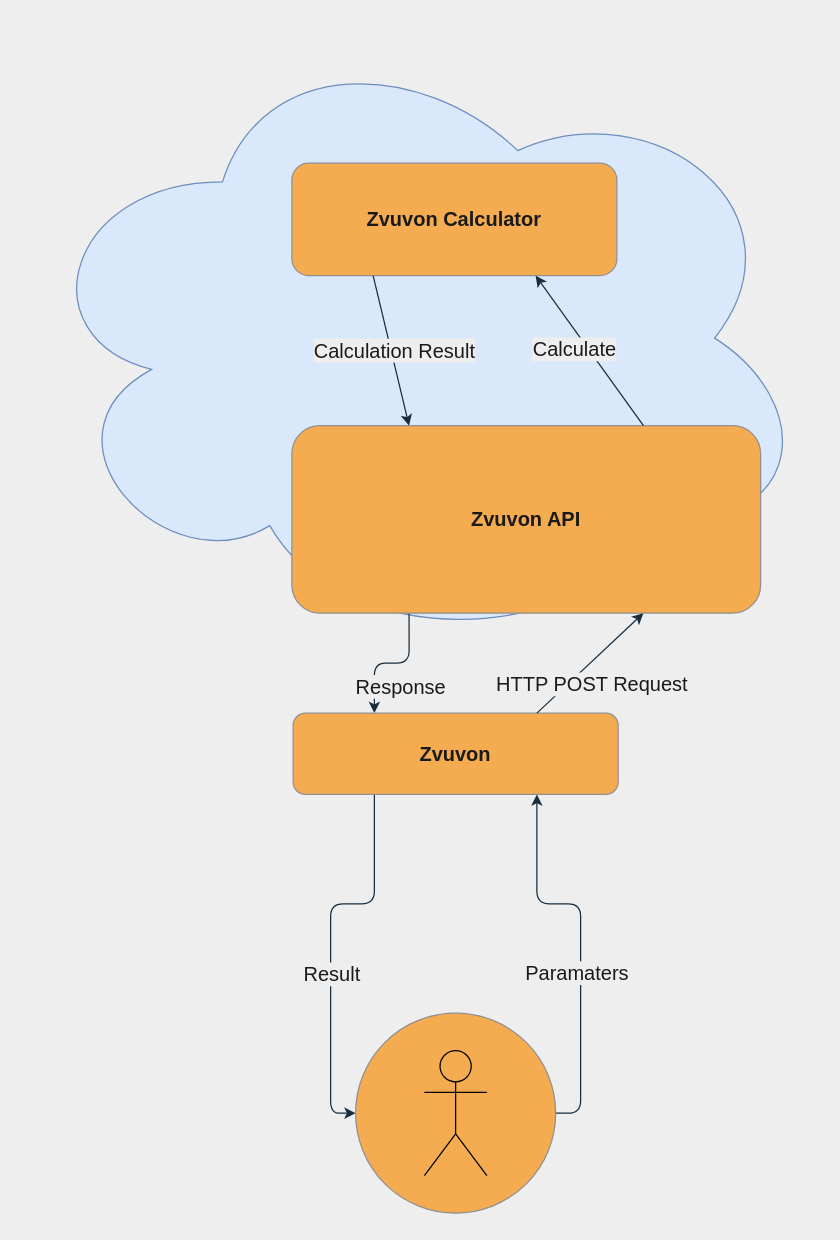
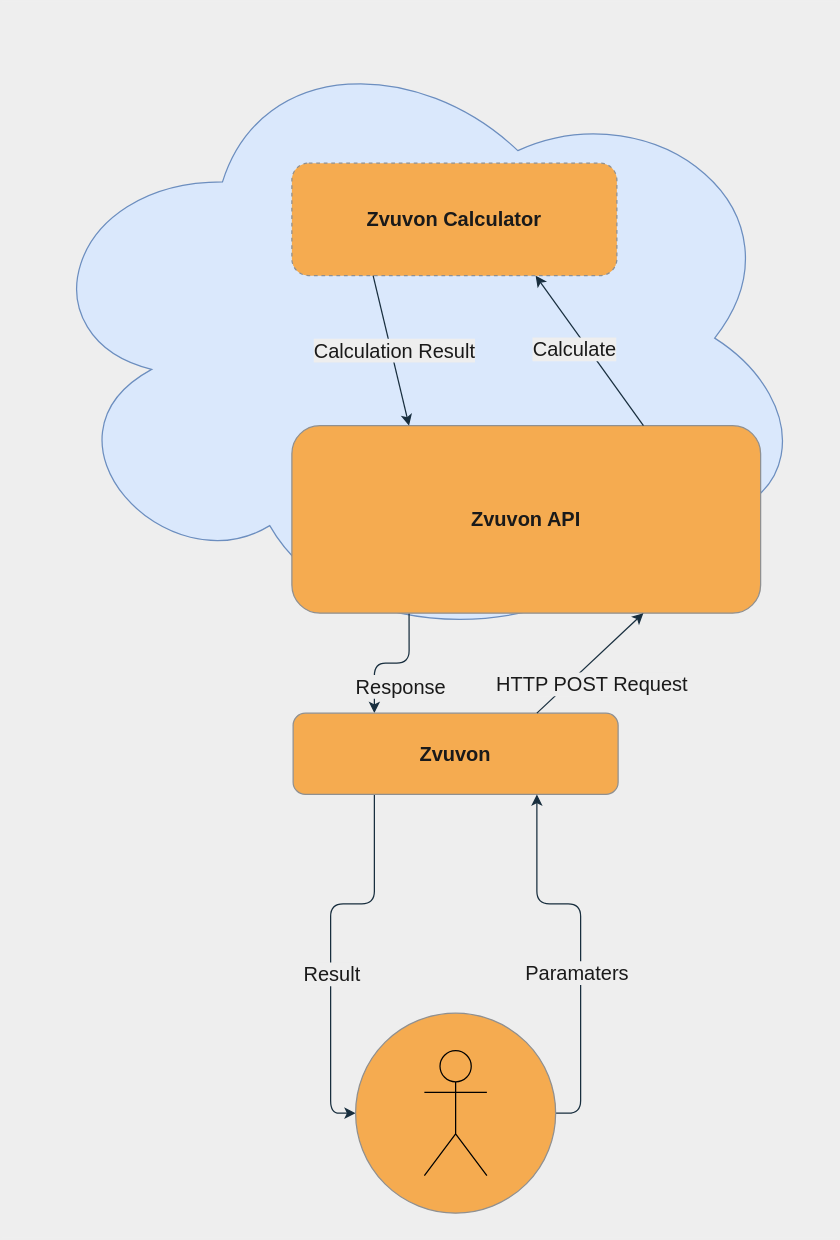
node "Zvuvon Calculator": style solid -> dashed
